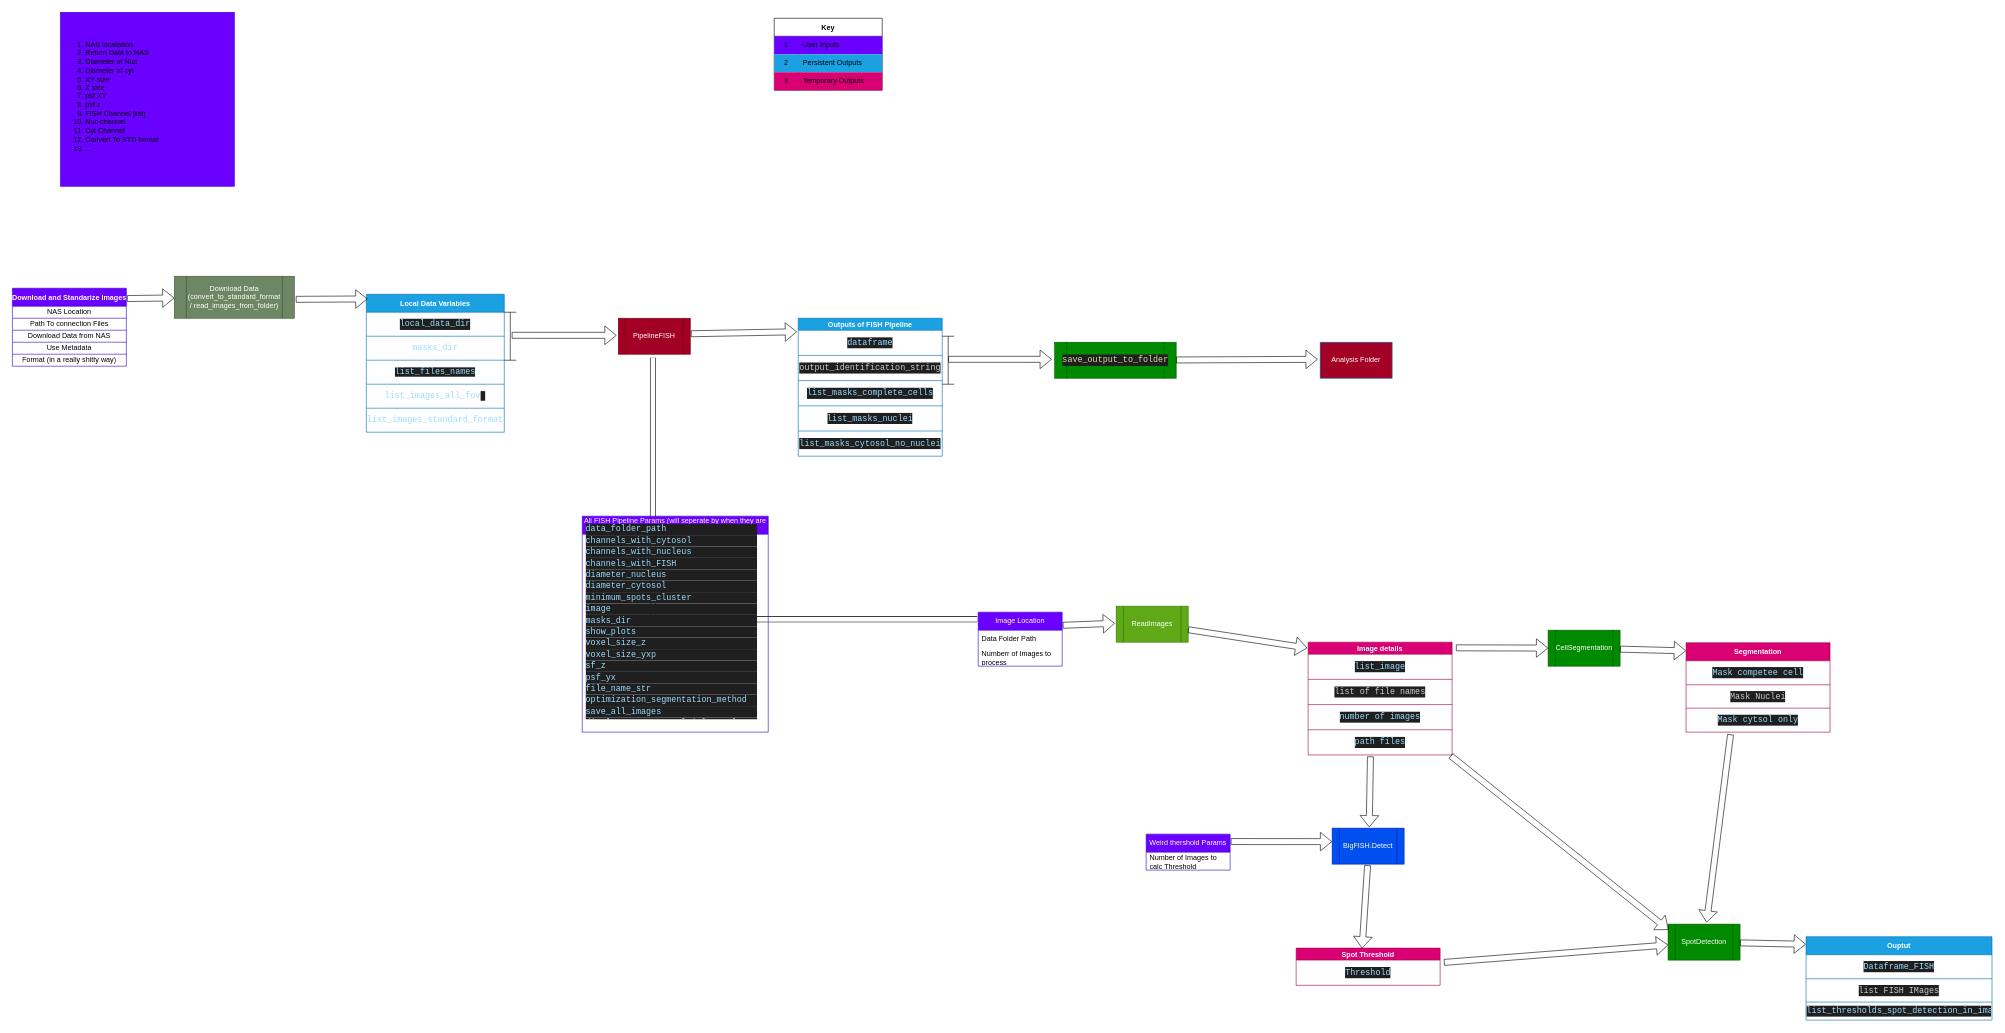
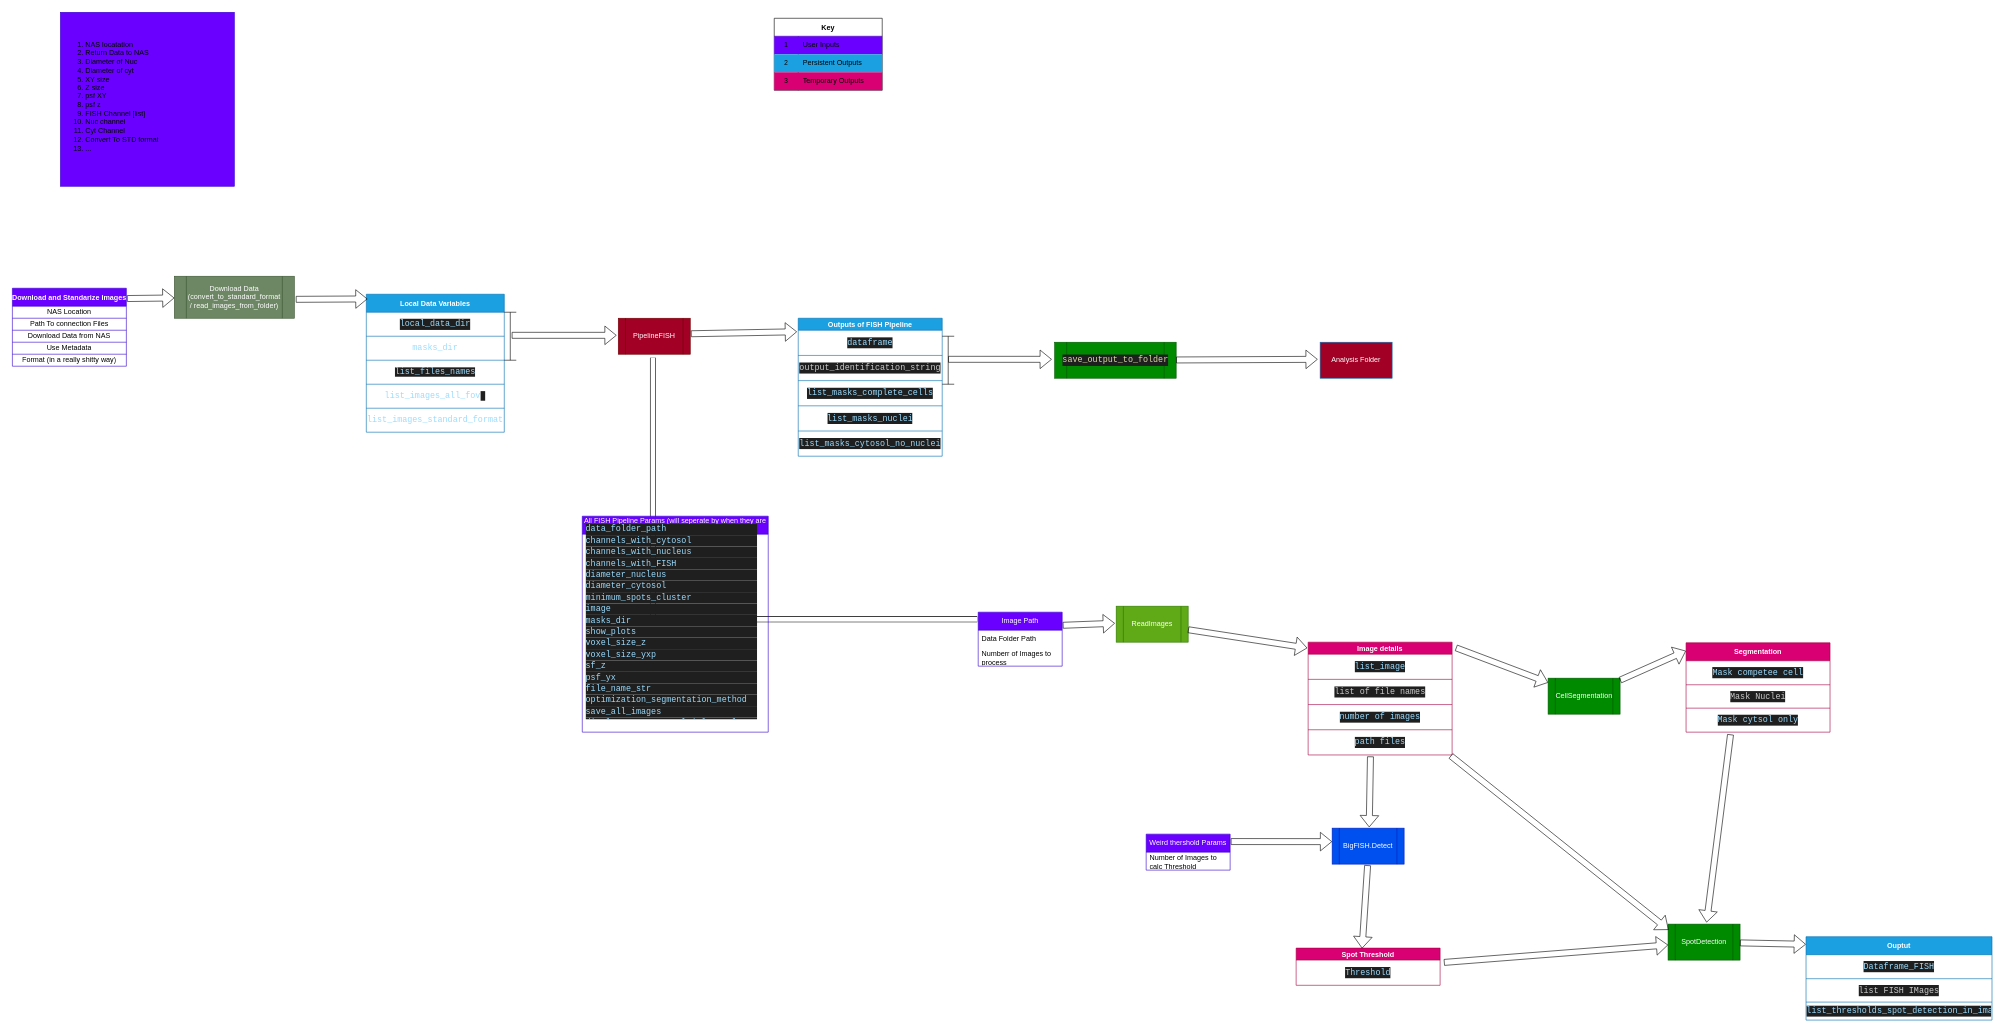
node "Image Location": label "Image Location" -> "Image Path"
node "CellSegmentation": moved (1584, 648) -> (1584, 696)
